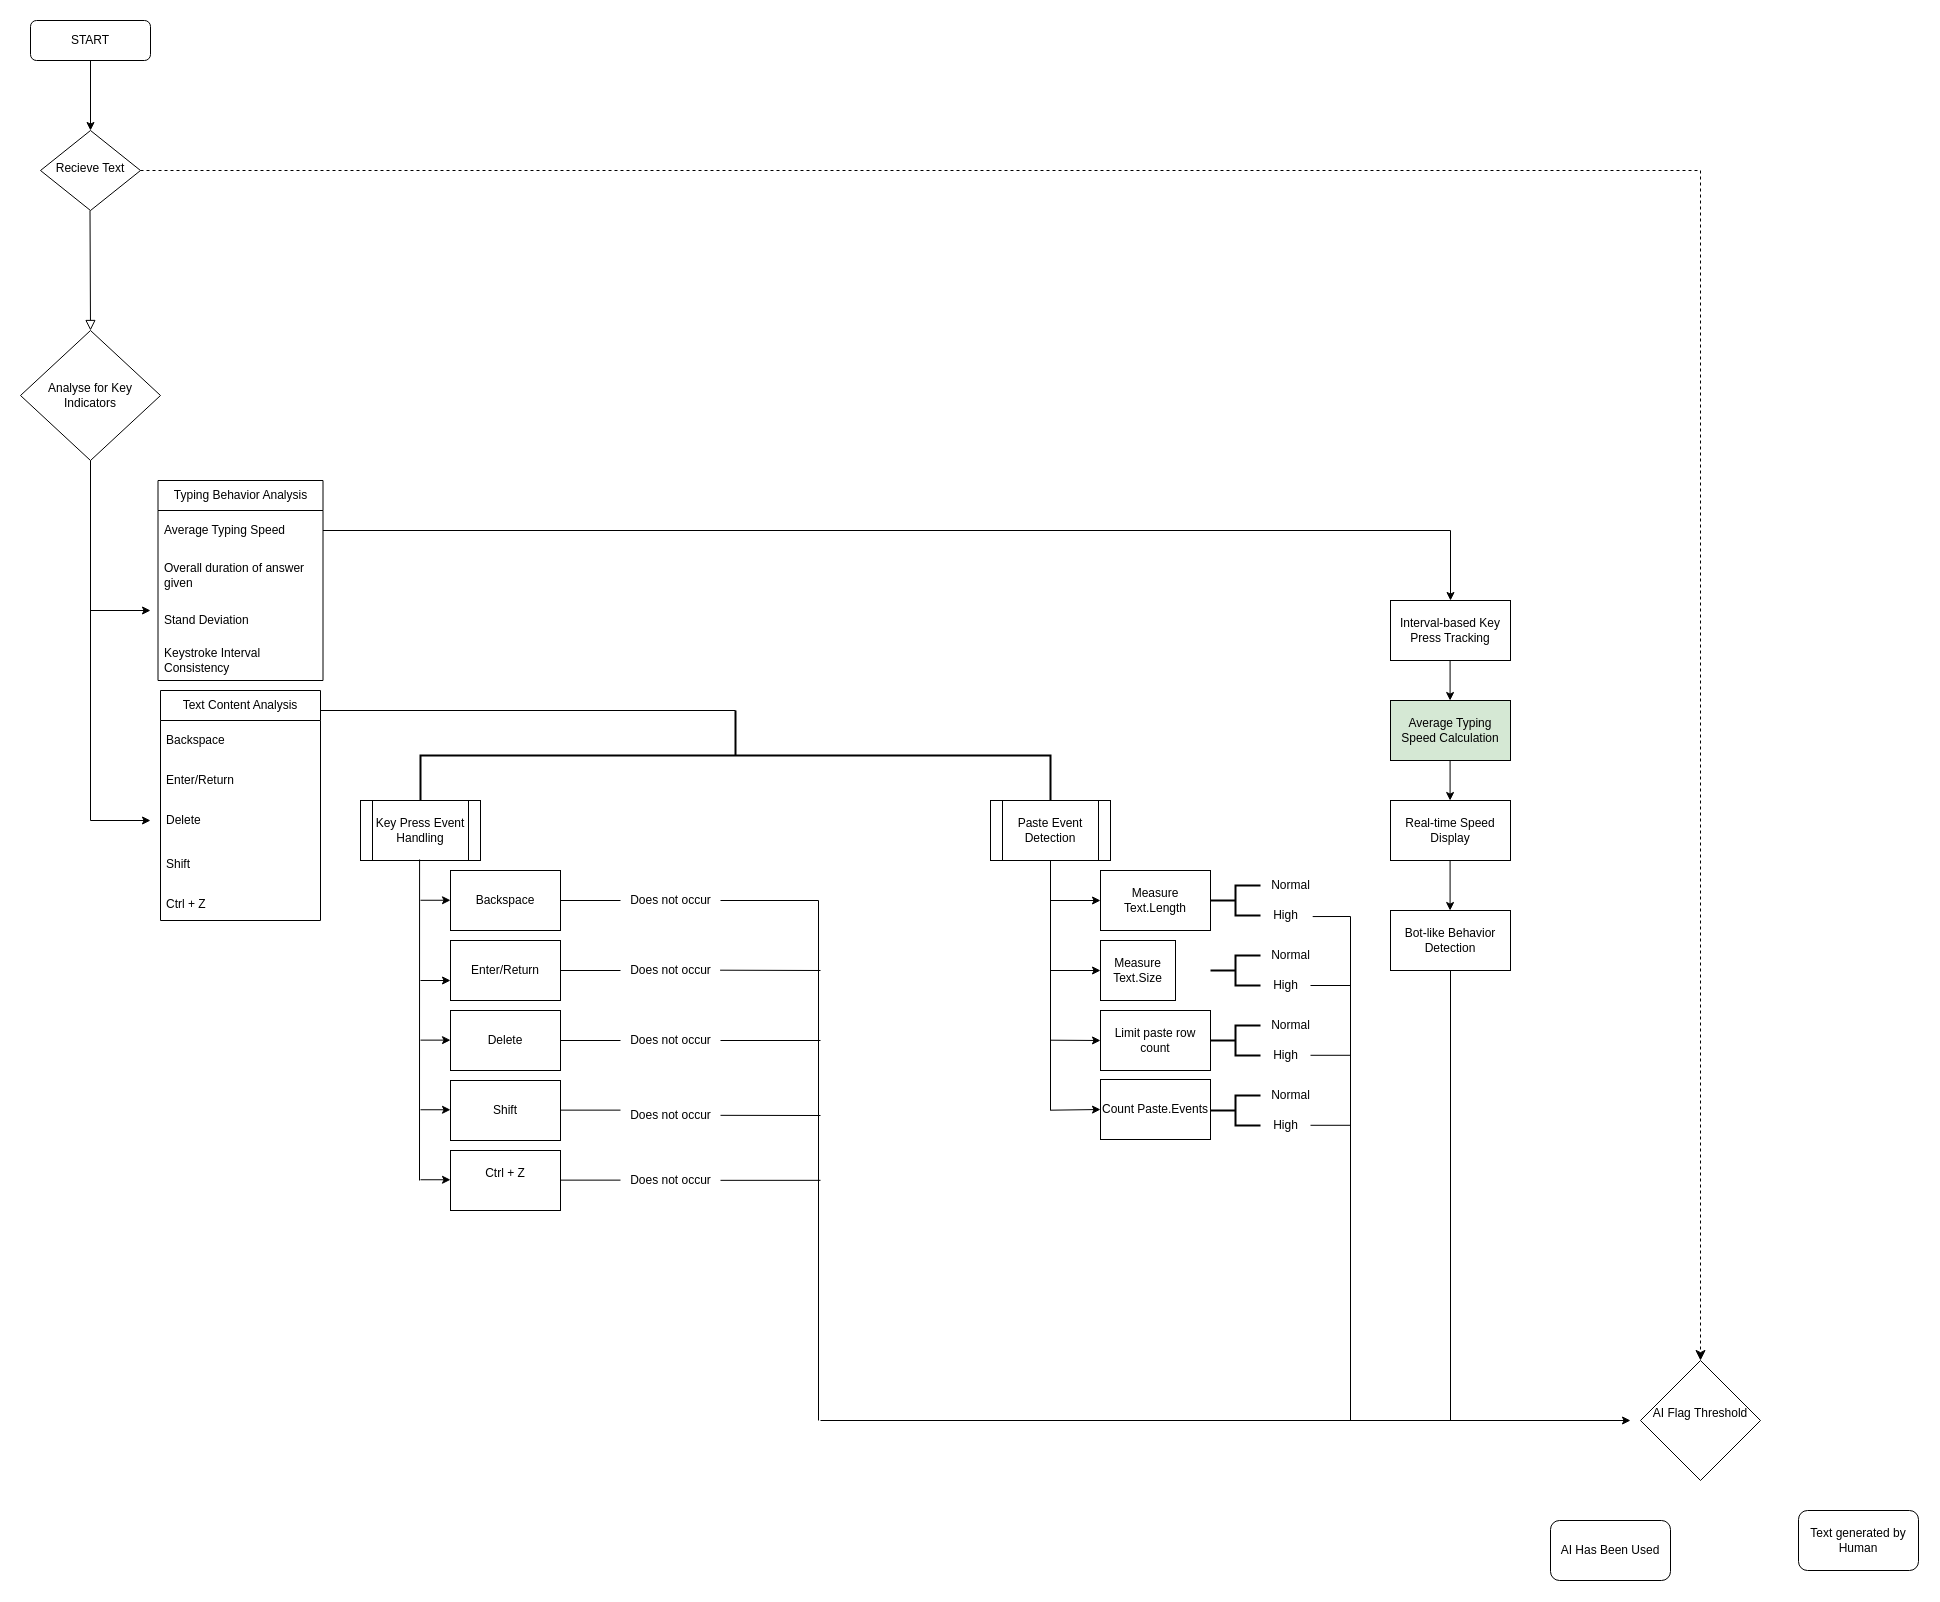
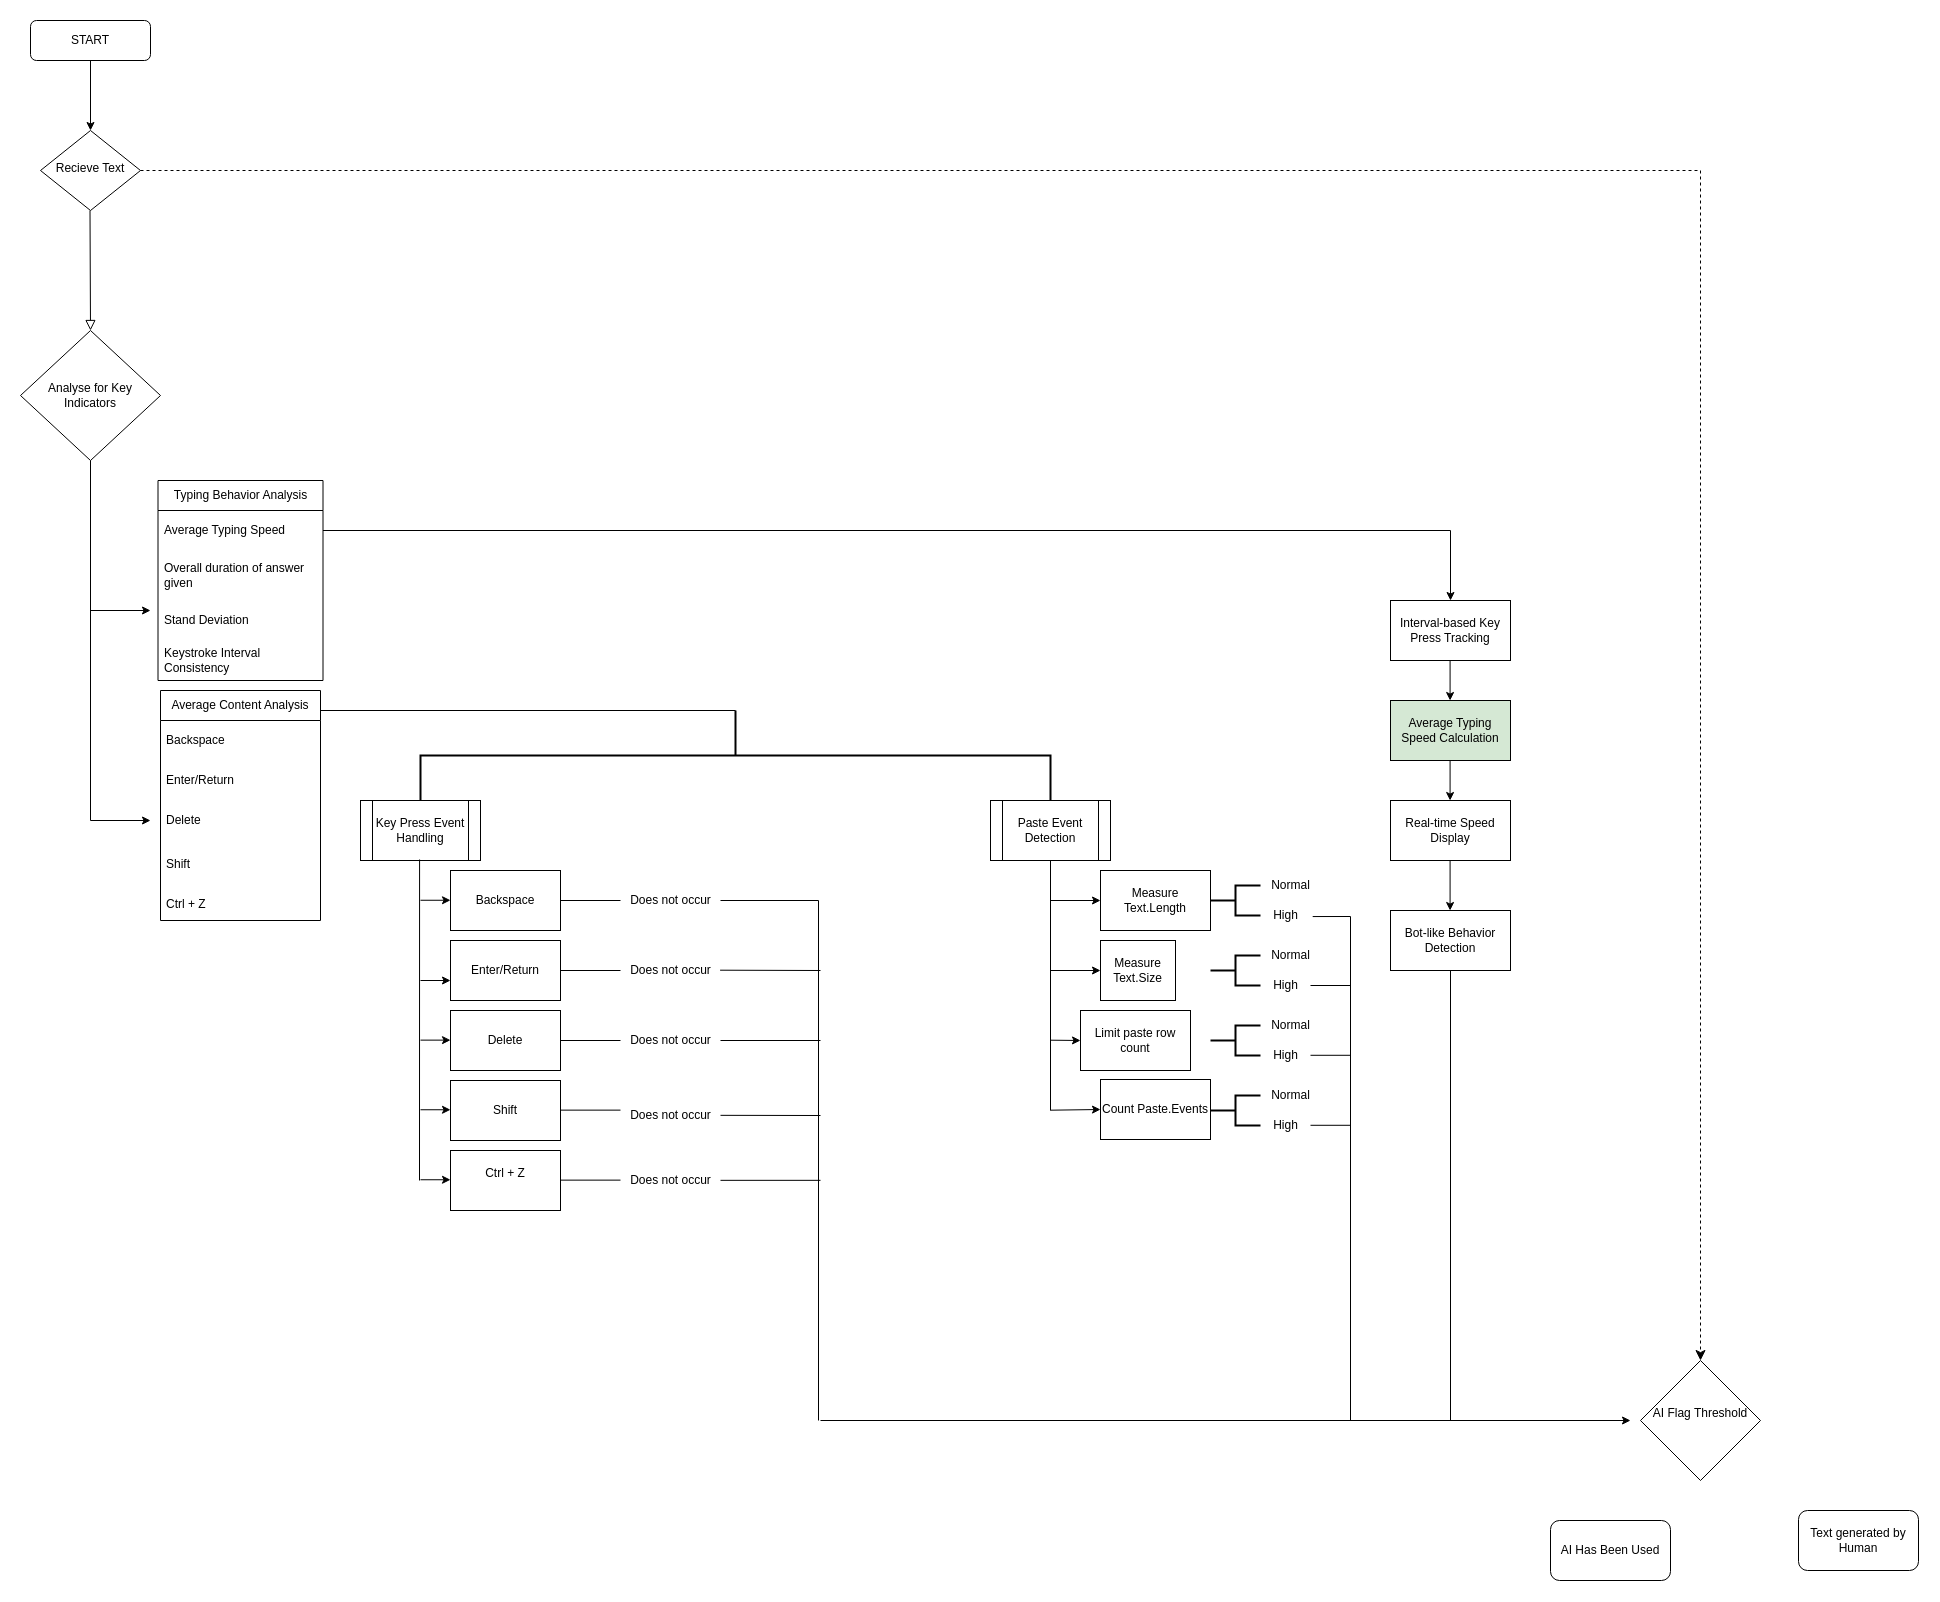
node "Text Content Analysis": label "Text Content Analysis" -> "Average Content Analysis"
node "Limit paste row count": moved (1156, 1041) -> (1136, 1041)
